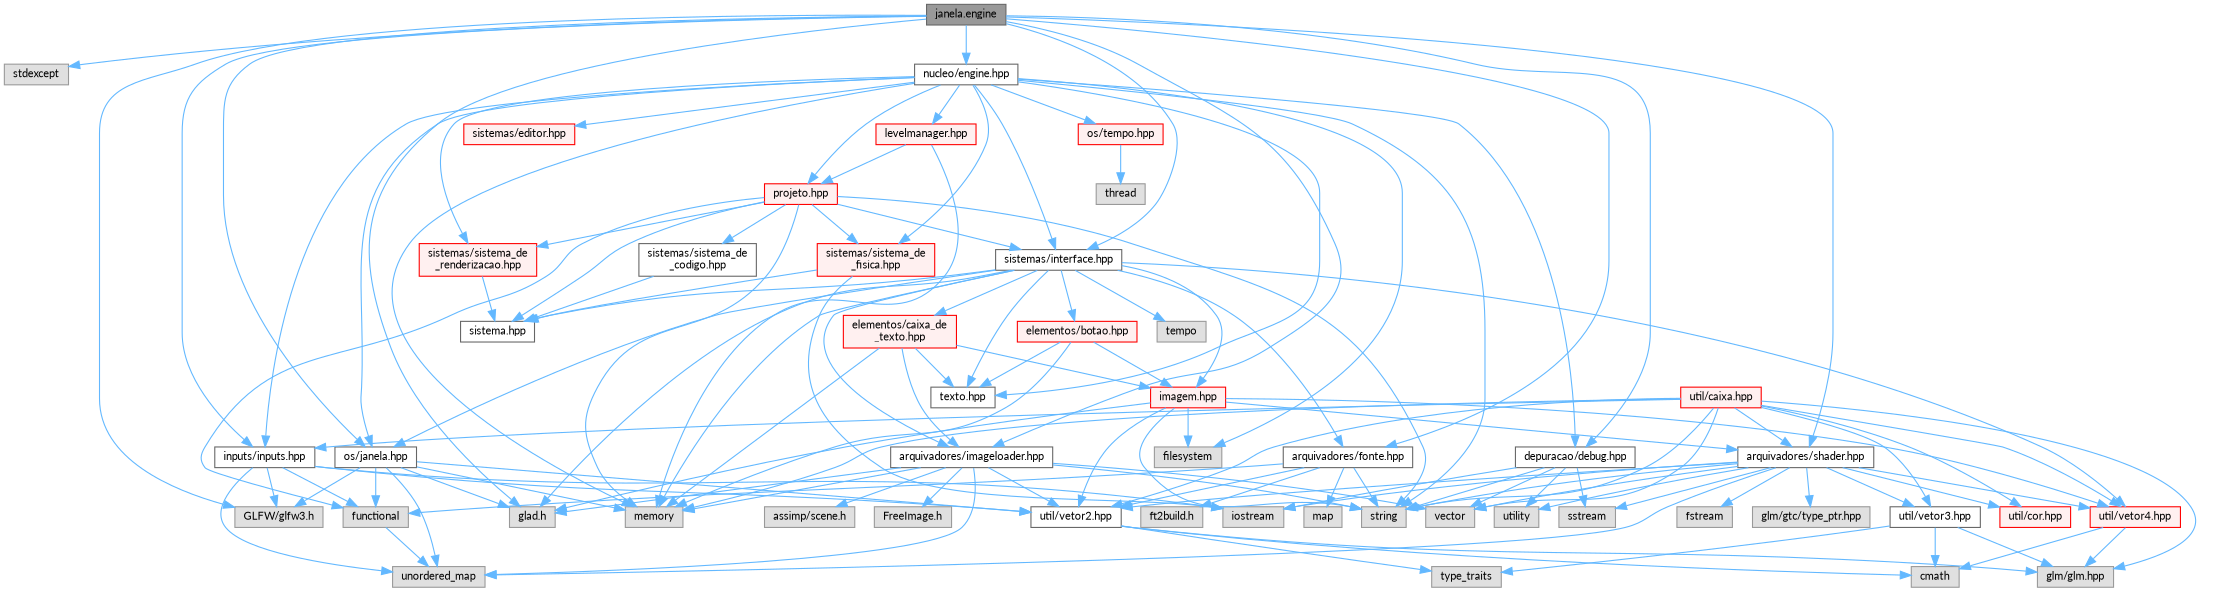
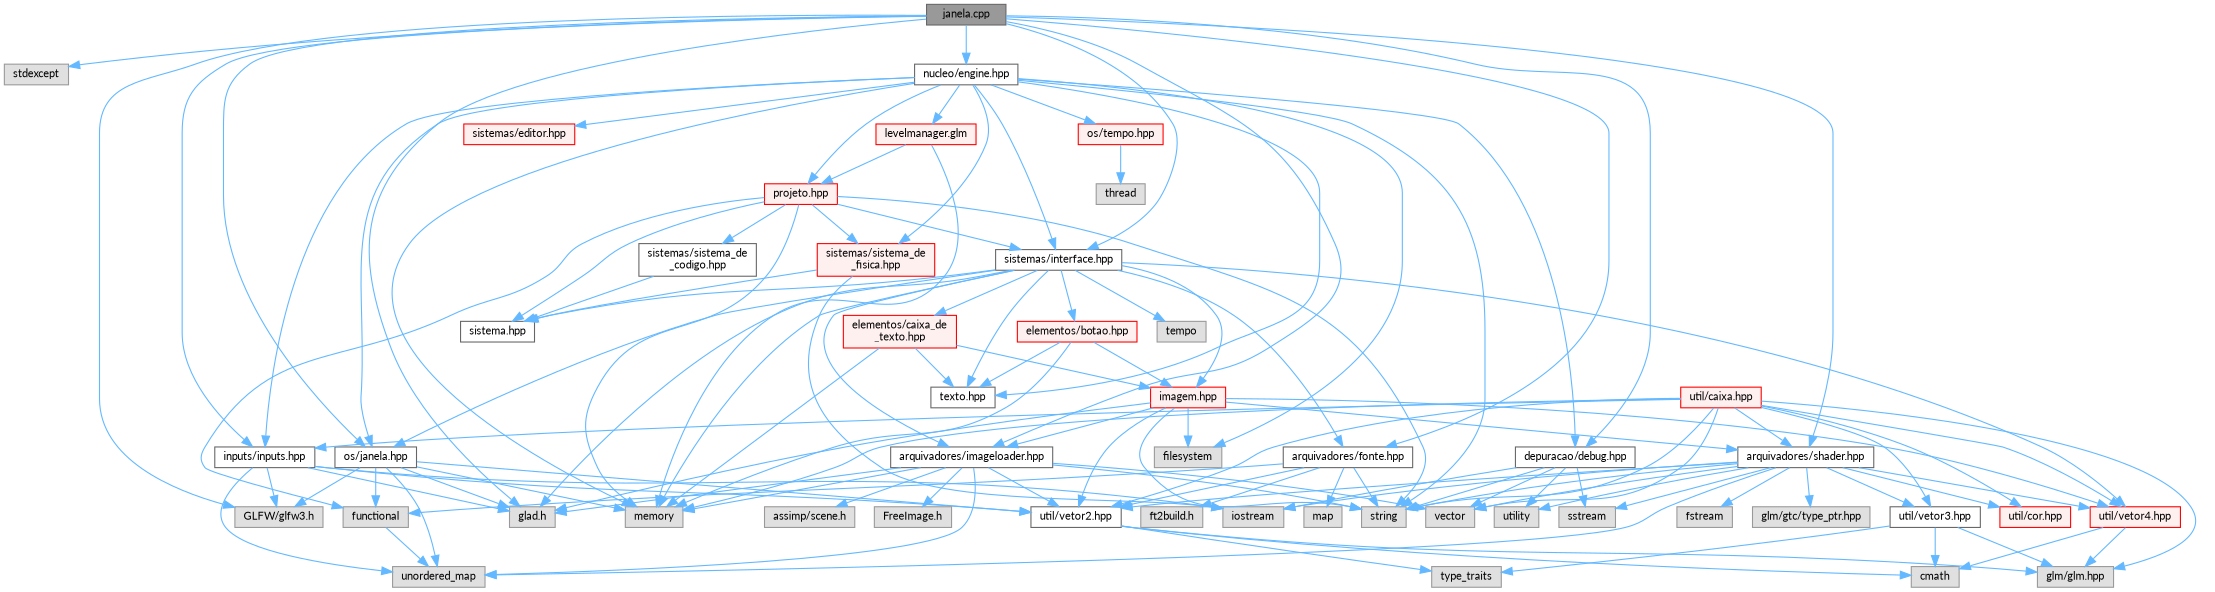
node "janela.engine": label "janela.engine" -> "janela.cpp"
node "levelmanager.hpp": label "levelmanager.hpp" -> "levelmanager.glm"
node "sistemas/sistema_de _renderizacao.hpp": removed
edge "elementos/caixa_de _texto.hpp" -> "arquivadores/imageloader.hpp": now "imagem.hpp" -> "arquivadores/imageloader.hpp"
edge "inputs/inputs.hpp" -> "functional": now "inputs/inputs.hpp" -> "glad.h"
